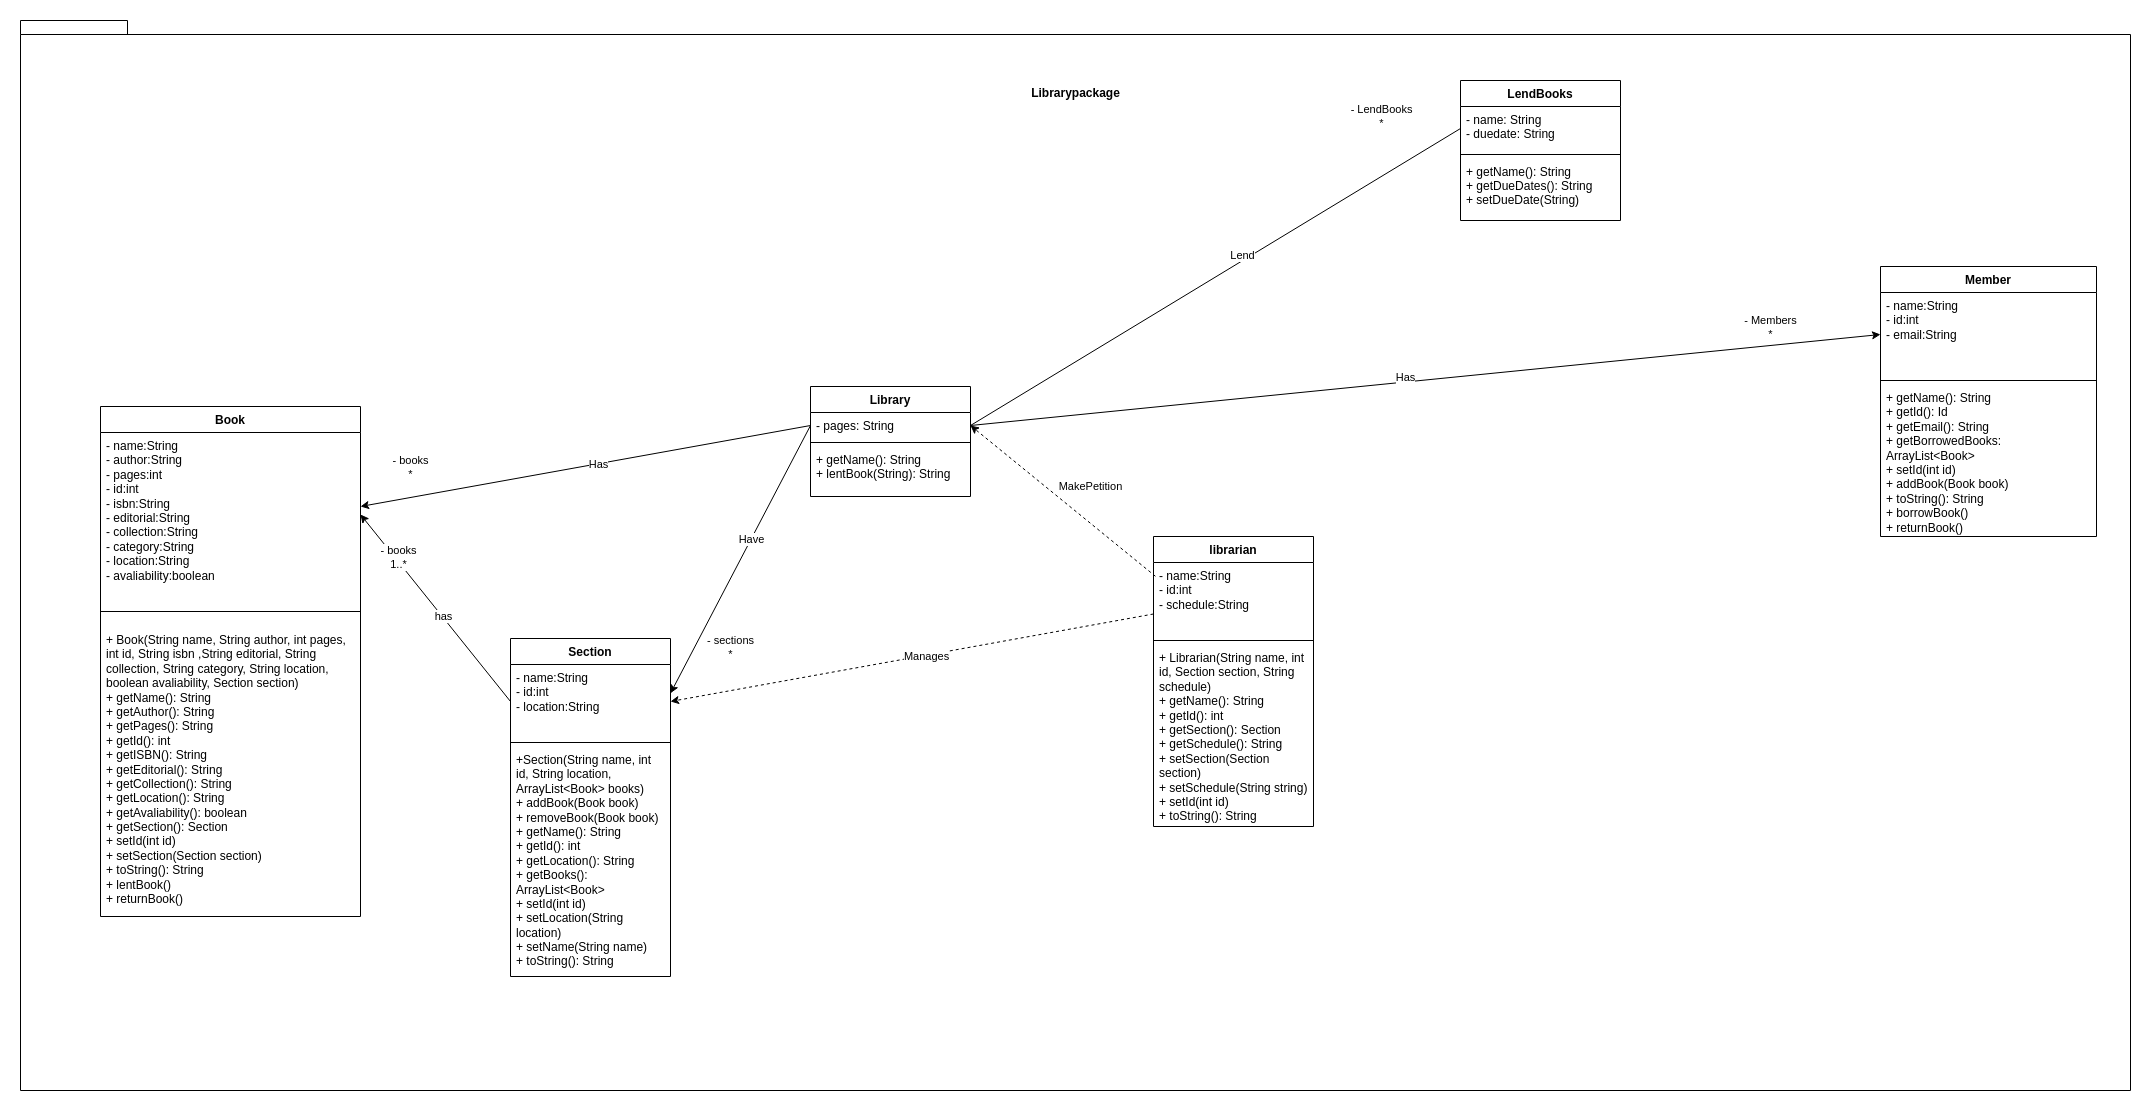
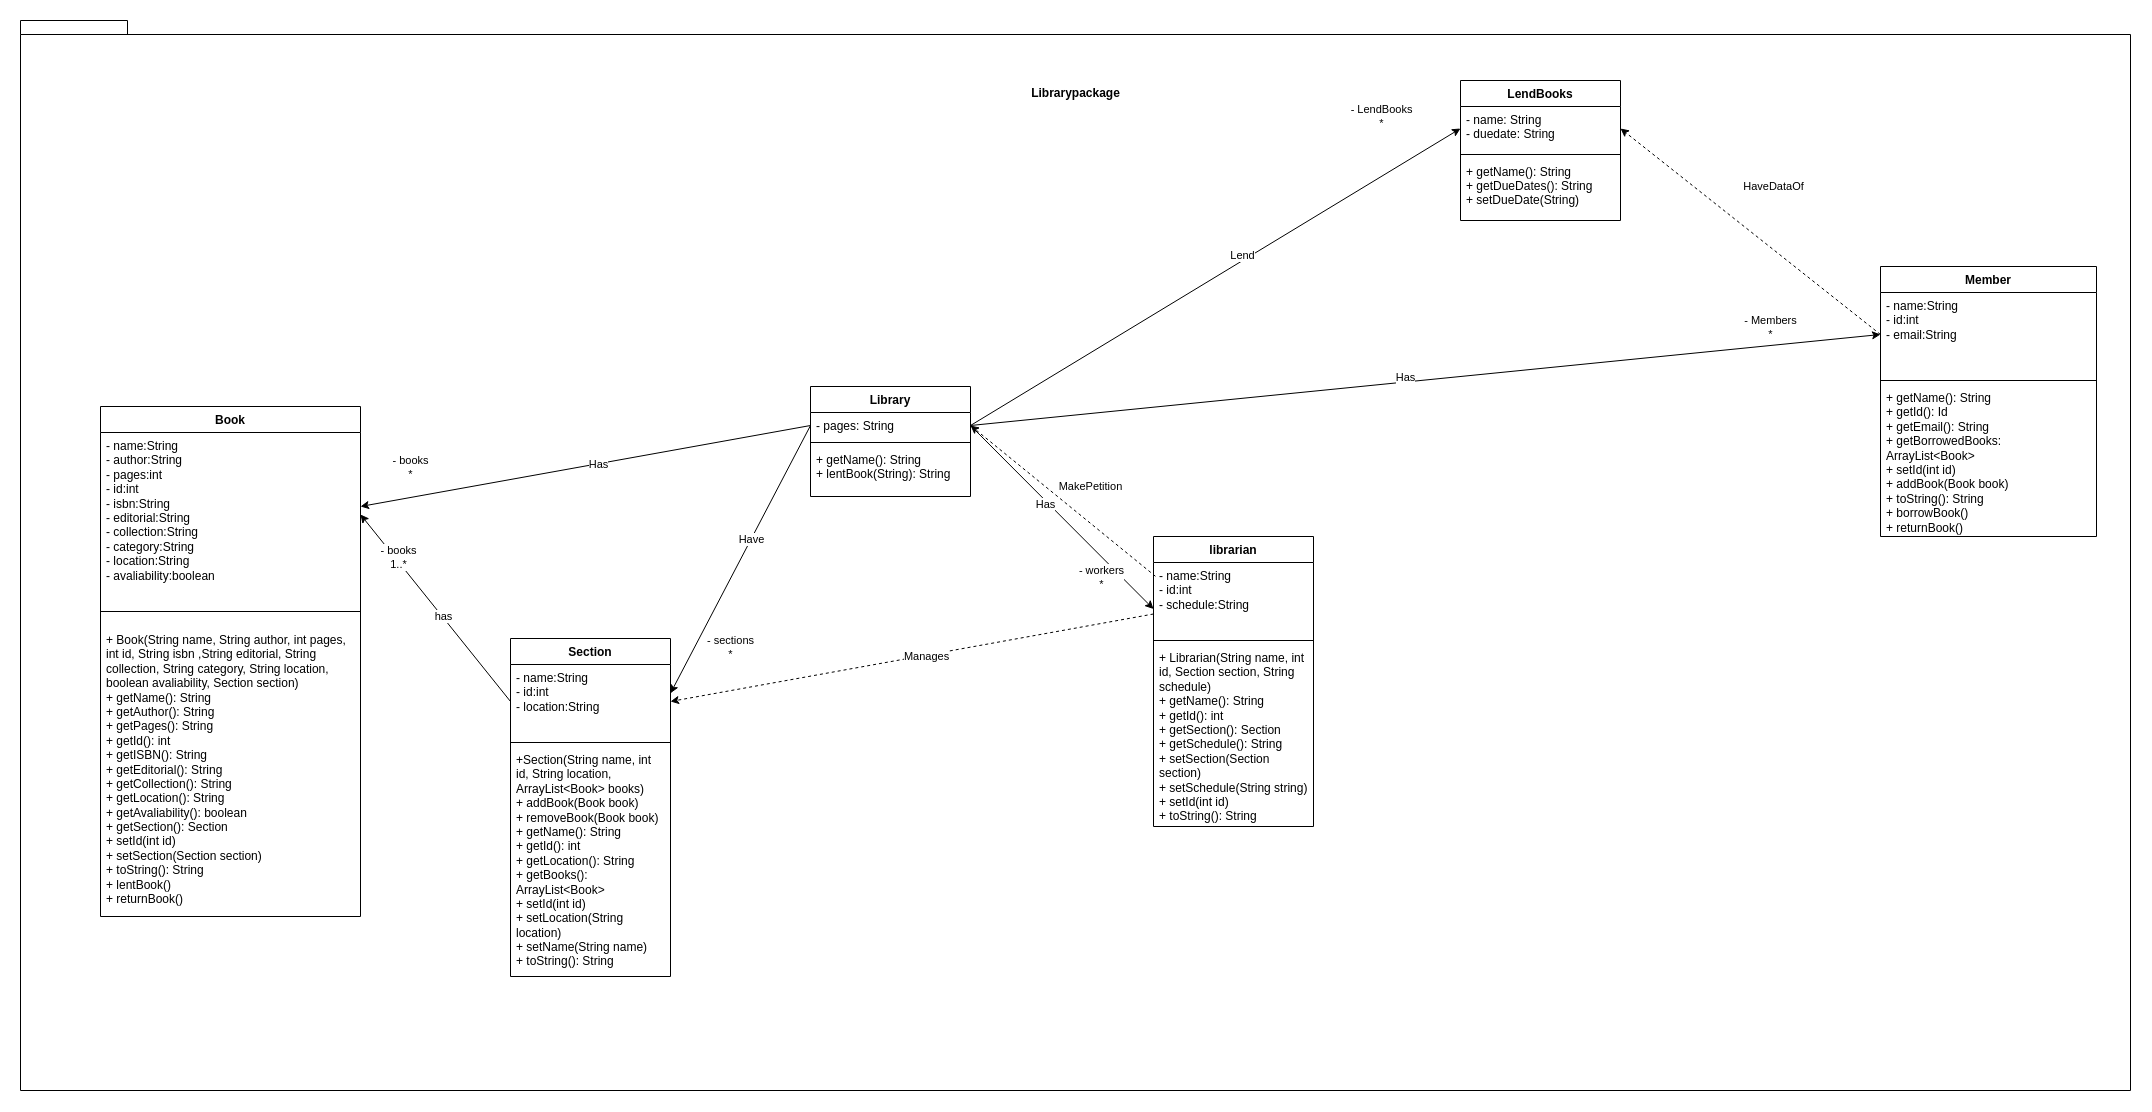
edge "- name: String - duedate: String" -- "- pages: String": arrowhead none -> classic
edge "- name:String - id:int - email:String" -> "- name: String - duedate: String": added, label "HaveDataOf"
edge "- pages: String" -> "librarian": added, labels "Has", "- workers *"
